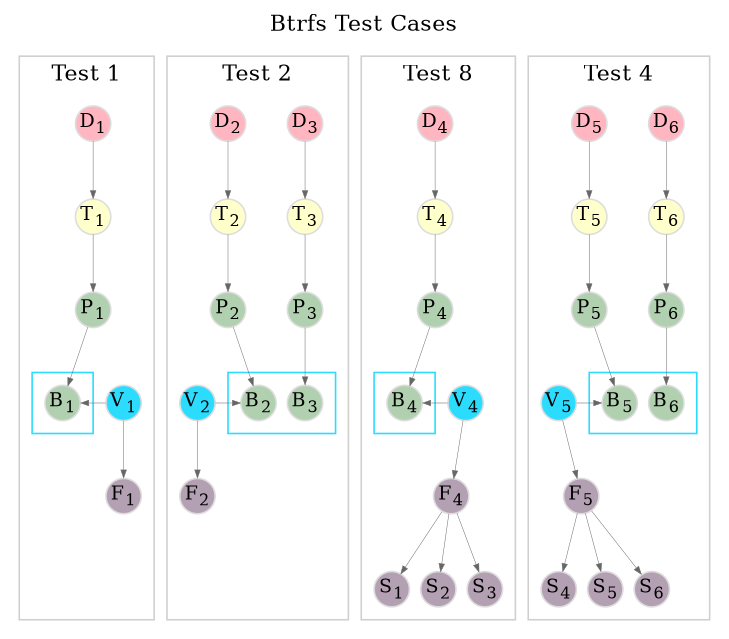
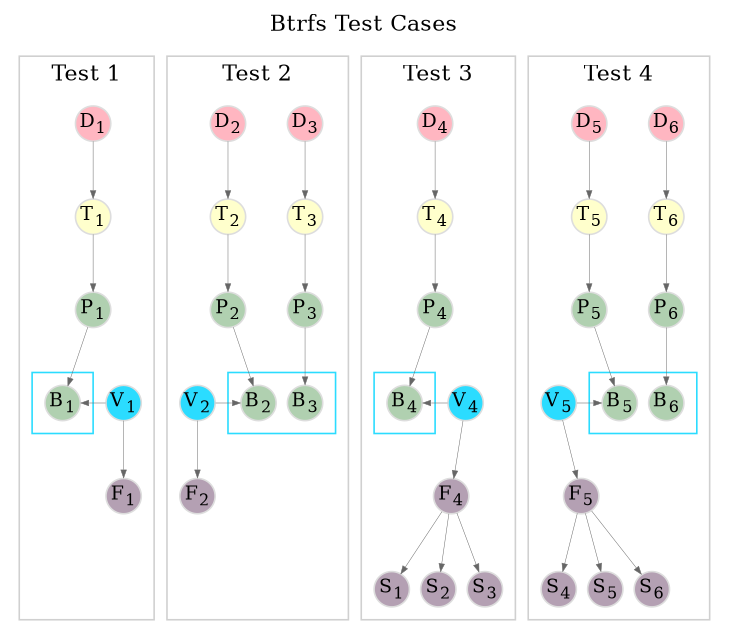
cluster "Test 8": label "Test 8" -> "Test 3"
